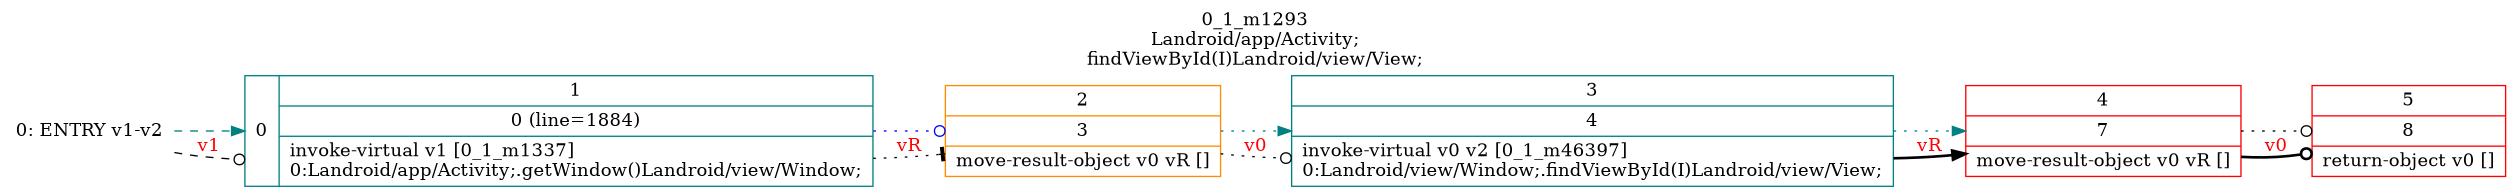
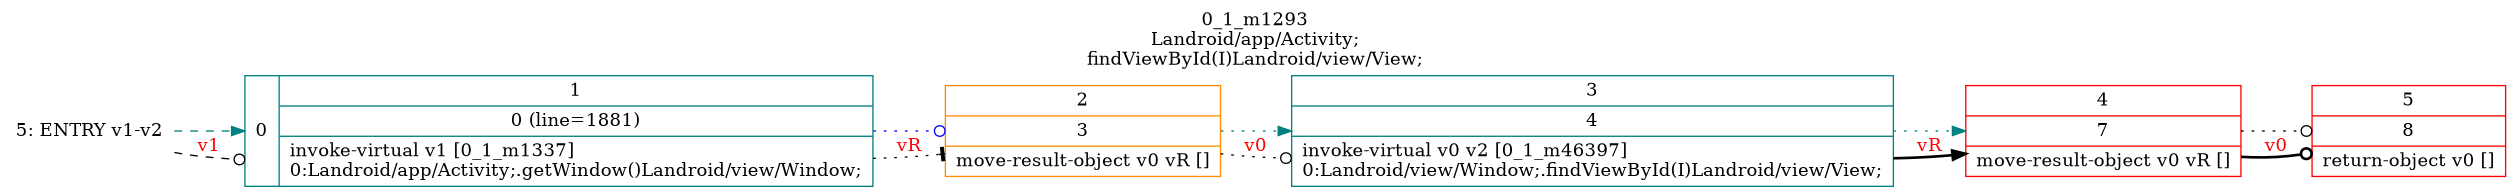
node "0": text "0 (line=1884)" -> "0 (line=1881)"
node "0: ENTRY v1-v2": label "0: ENTRY v1-v2" -> "5: ENTRY v1-v2"
